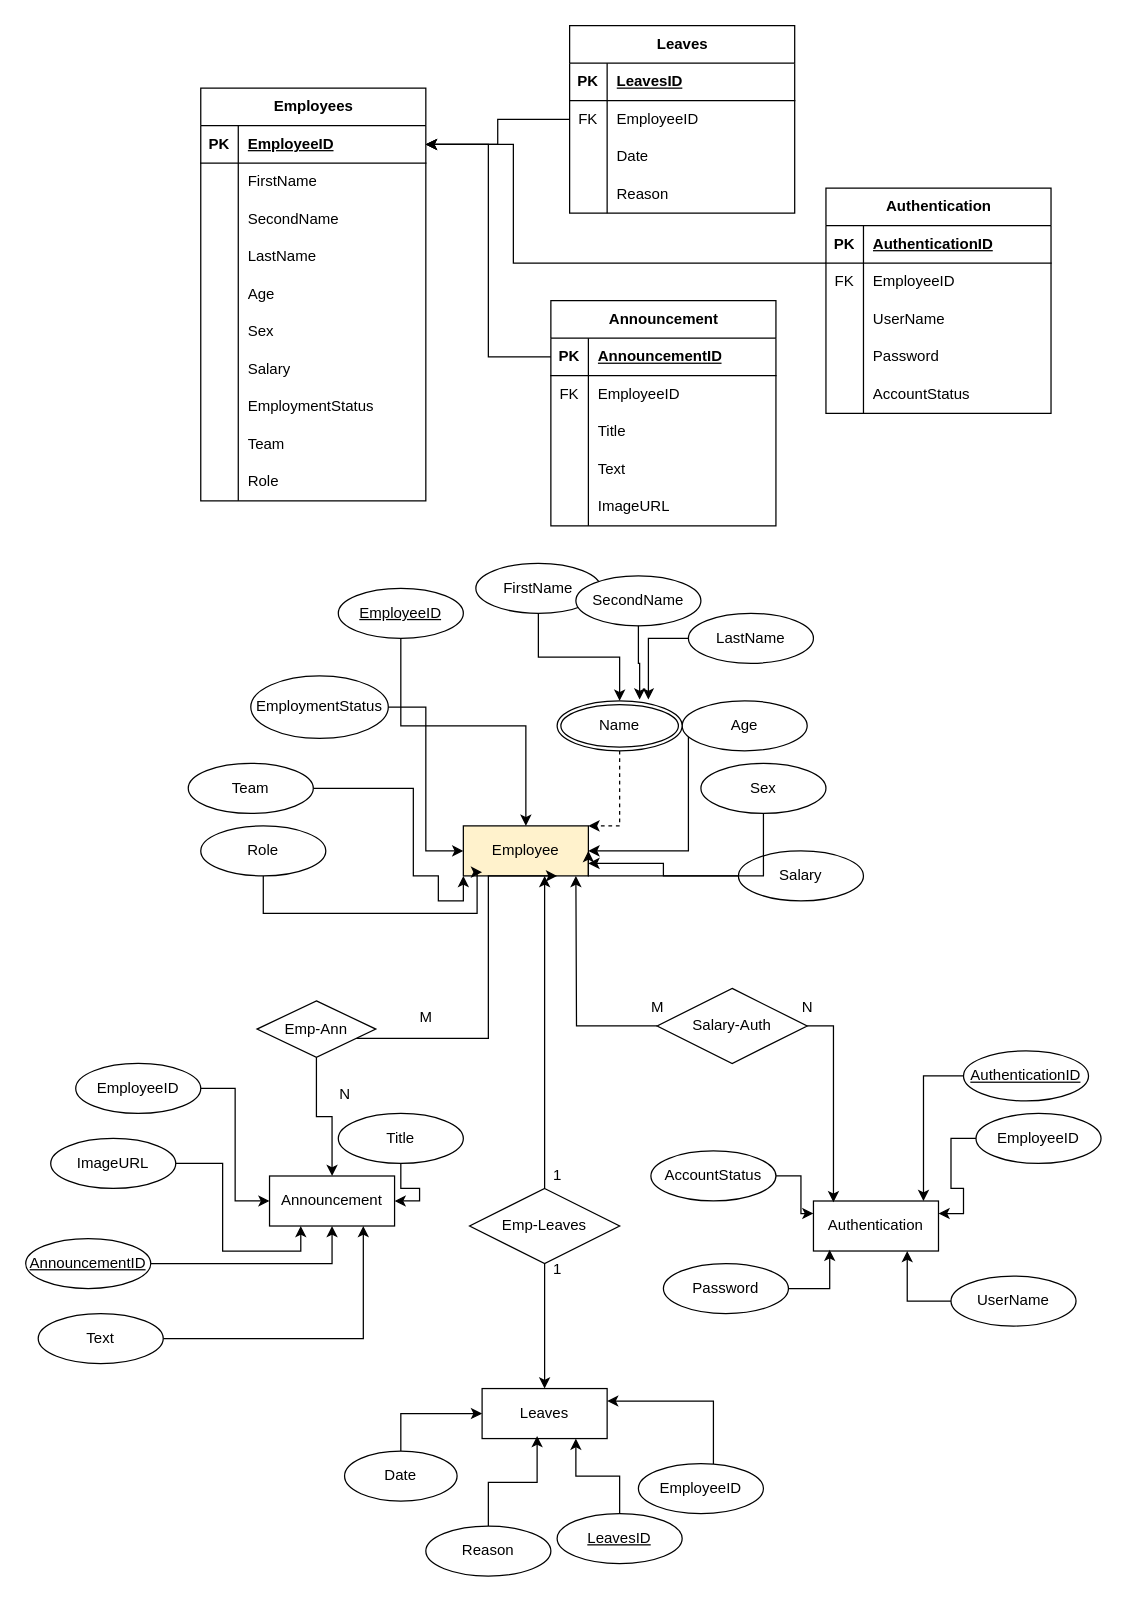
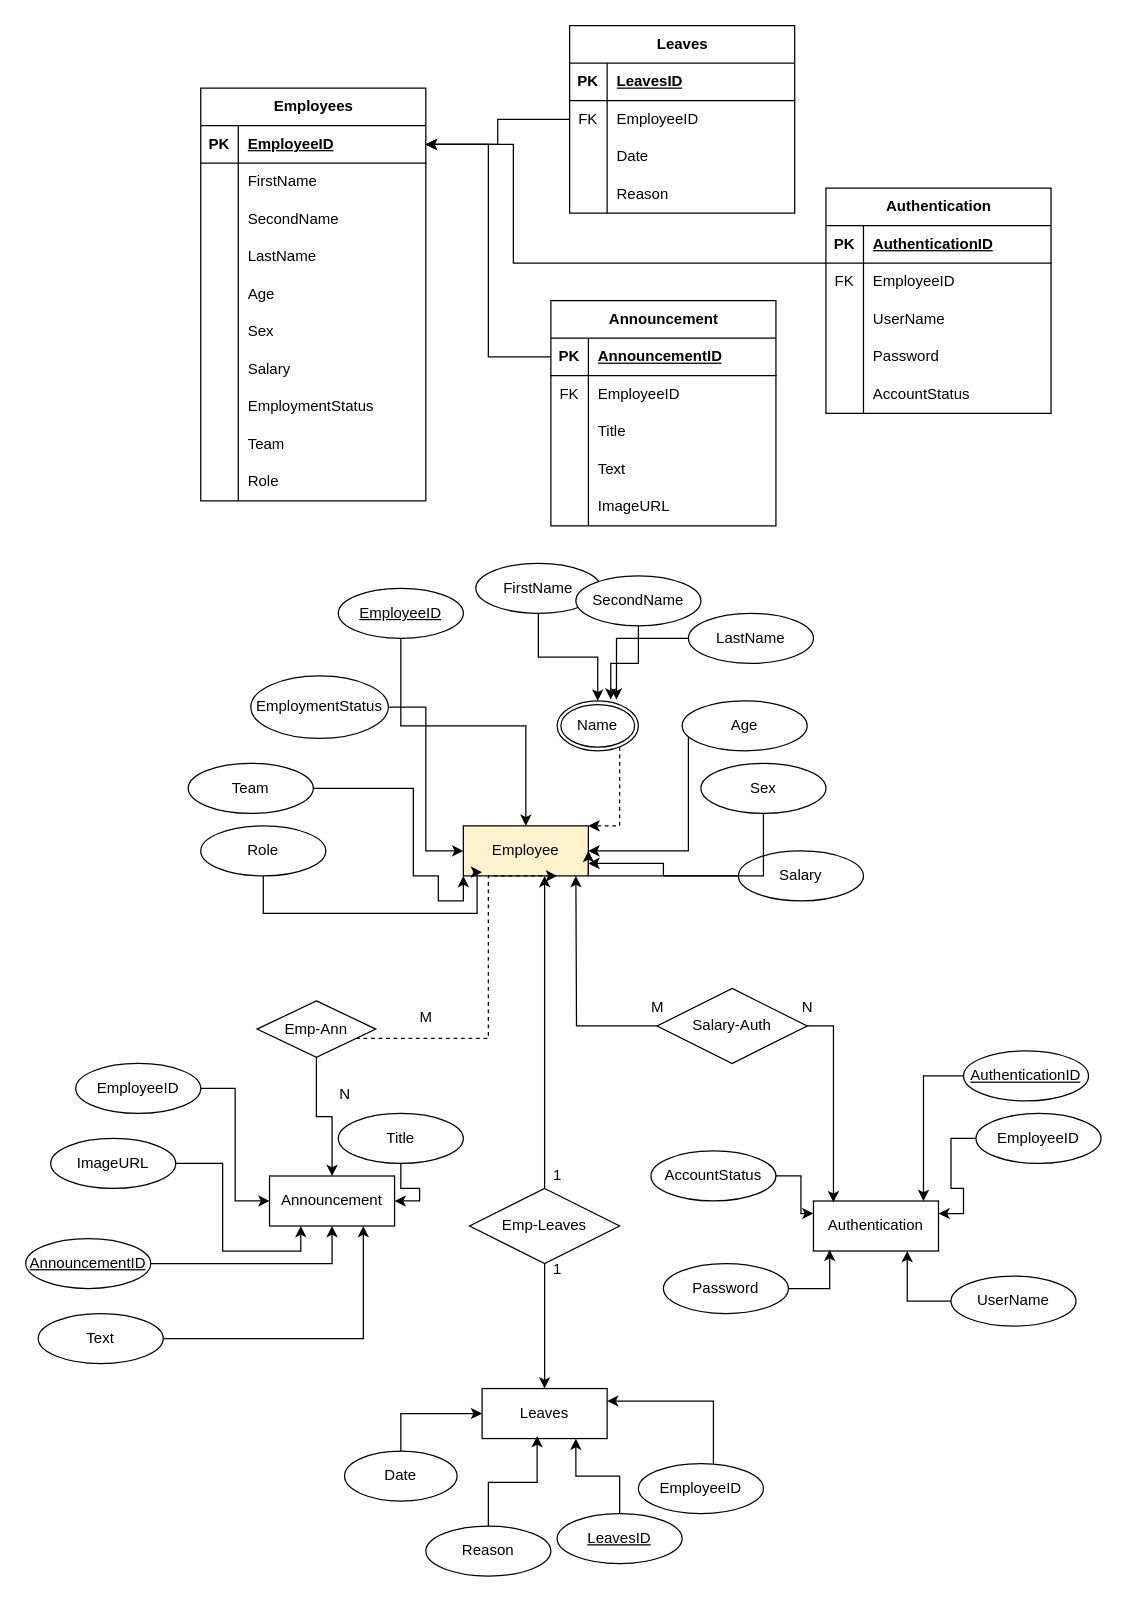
node "Name": size 125x50 -> 81x50
edge "Emp-Ann" -> "Employee": style solid -> dashed
